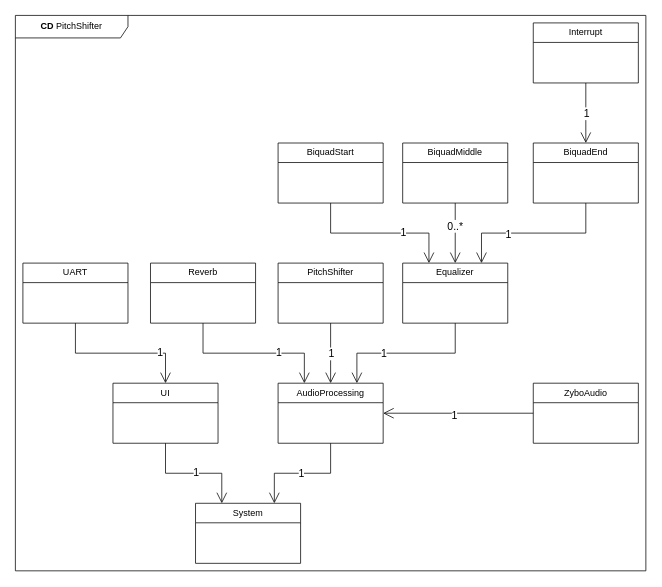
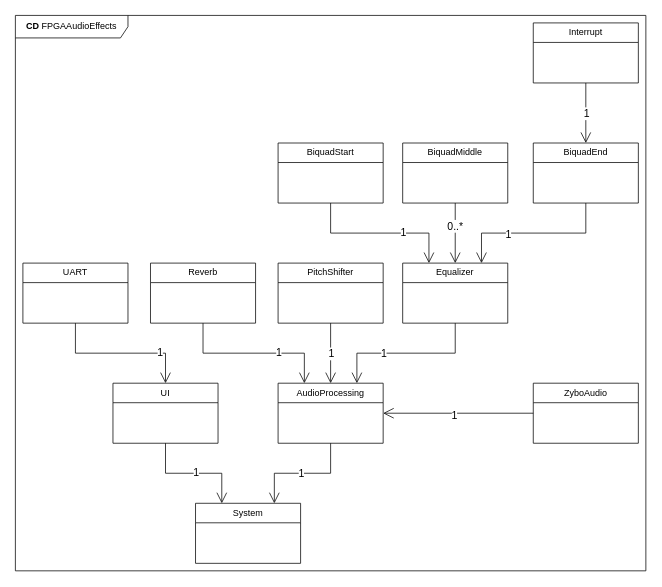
node "CD PitchShifter": label "CD PitchShifter" -> "CD FPGAAudioEffects"
